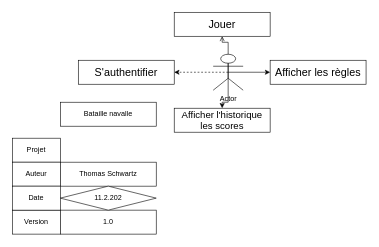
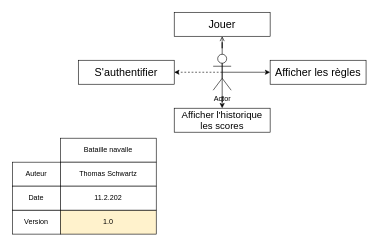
node "Actor": size 30x36 -> 18x36
node "Bataille navalle": moved (108, 114) -> (108, 150)
node "Projet": removed
node "11.2.202": shape diamond -> rectangle
node "1.0": fillcolor #ffffff -> #fff2cc
